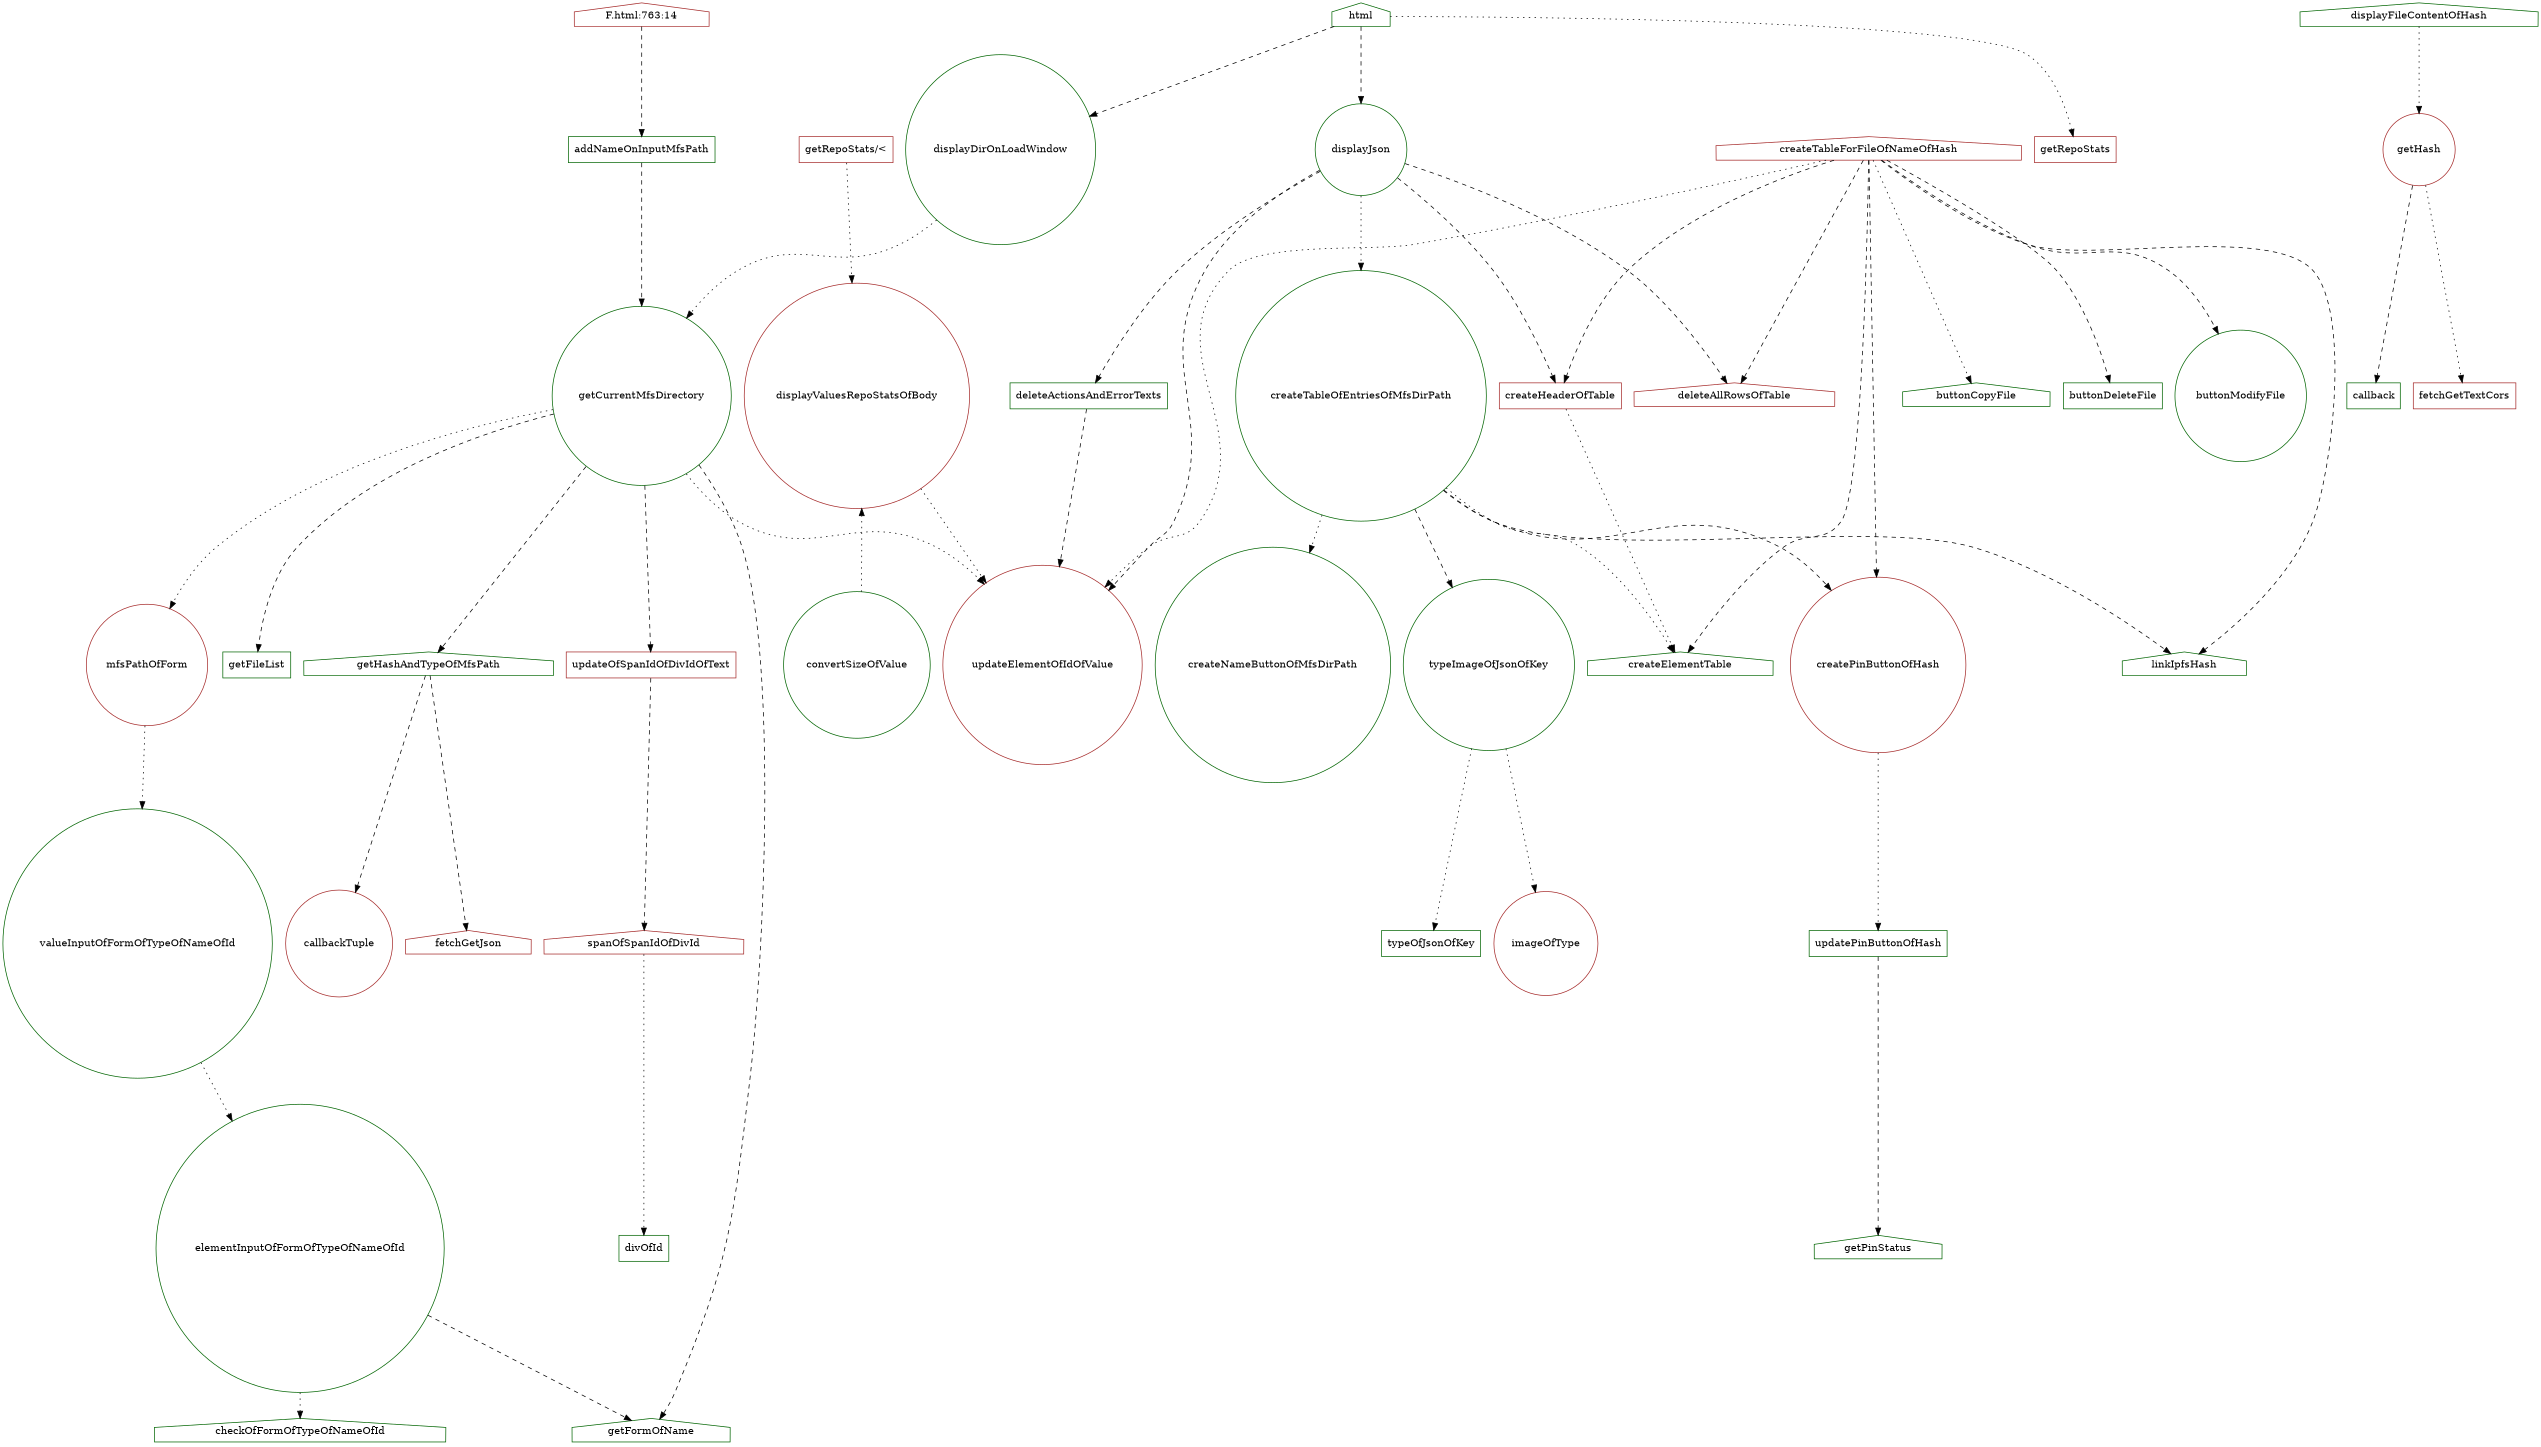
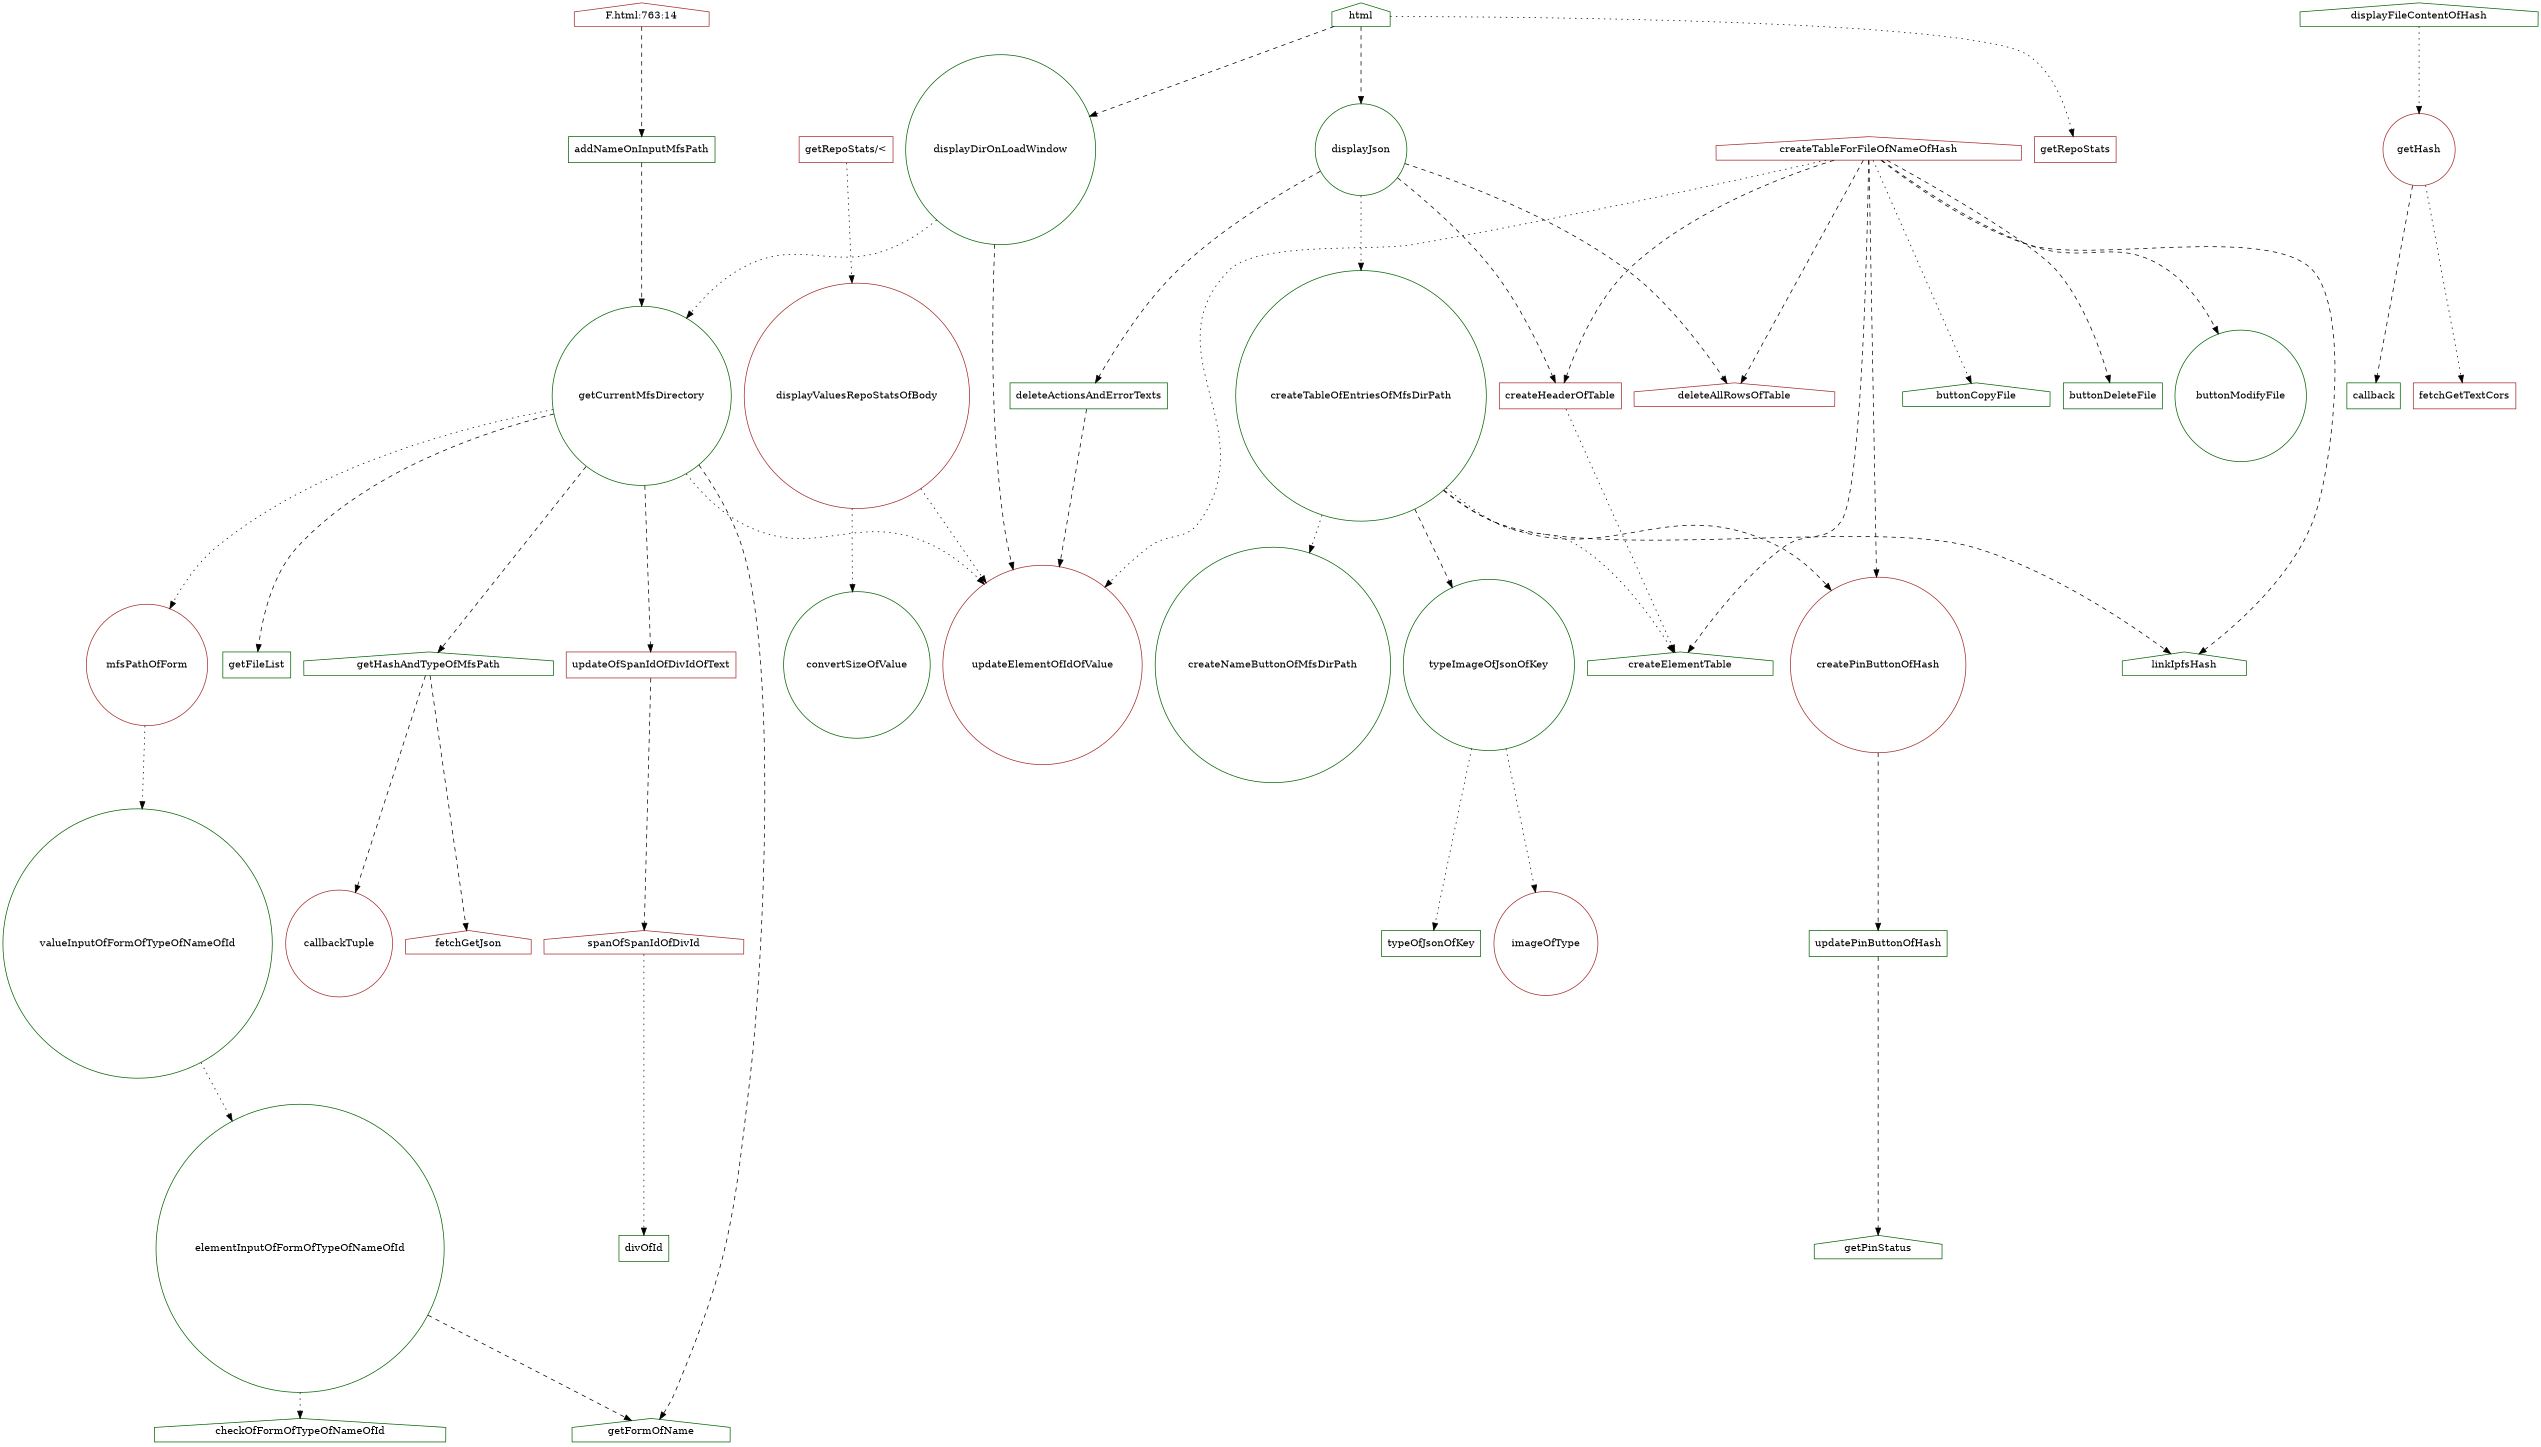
edge "displayJson" -> "updateElementOfIdOfValue": now "displayDirOnLoadWindow" -> "updateElementOfIdOfValue"
edge "convertSizeOfValue" -> "displayValuesRepoStatsOfBody": reversed
edge "createPinButtonOfHash" -> "updatePinButtonOfHash": style dotted -> dashed
